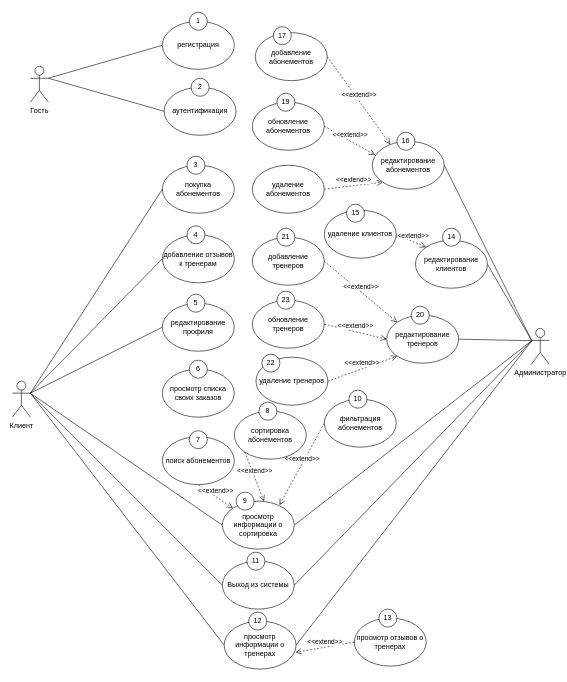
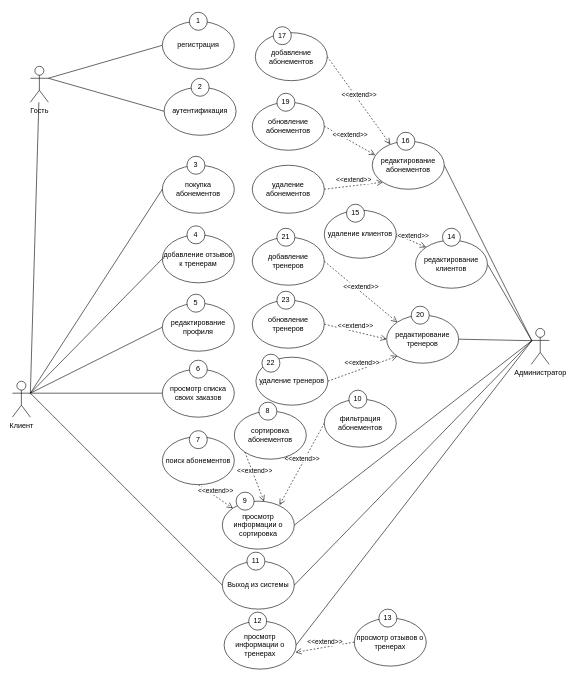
edge "просмотр списка своих заказов" -- "Клиент": added
edge "Клиент" -- "просмотр информации о сортировка": now "Клиент" -- "Гость"
edge "Клиент" -- "просмотр информации о тренерах": removed
